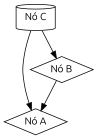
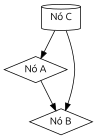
edge "Nó B" -> "Nó A": reversed
